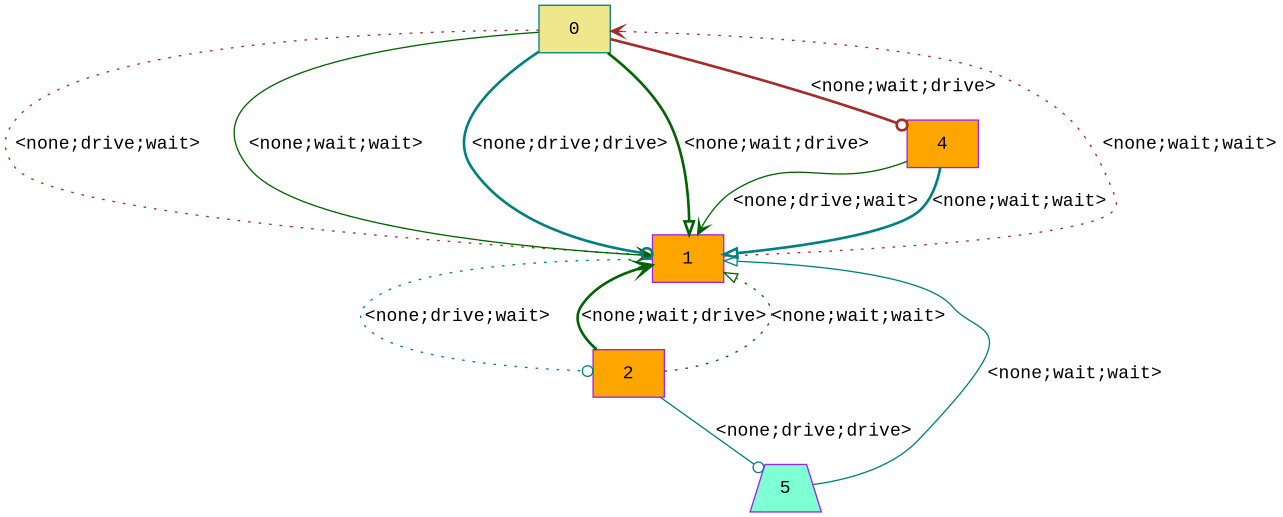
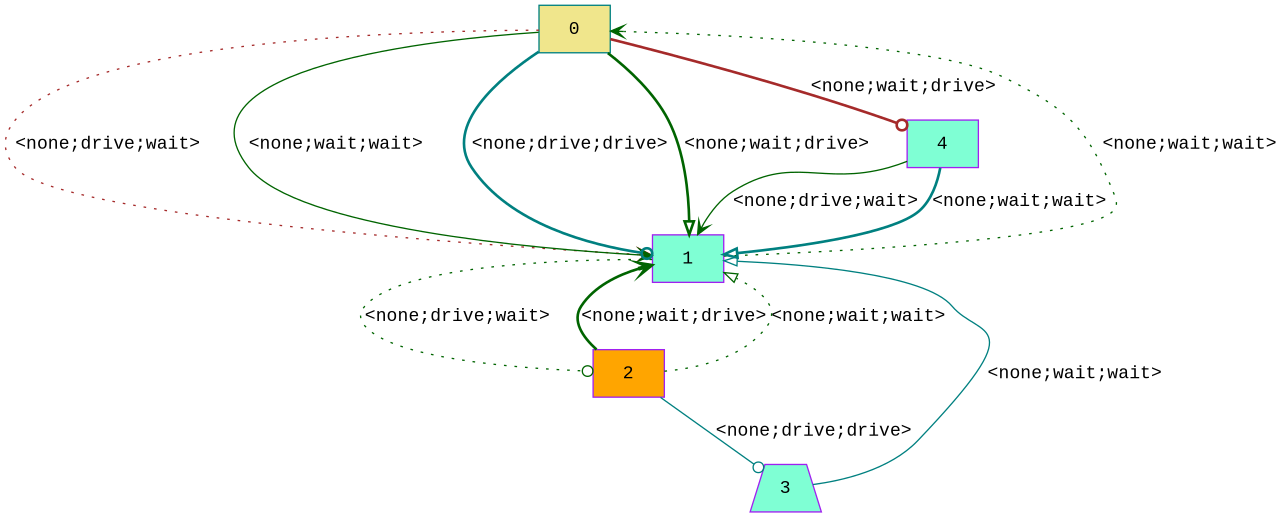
edge "1" -> "0": color brown -> darkgreen
node "4": fillcolor orange -> aquamarine
node "1": fillcolor orange -> aquamarine
edge "1" -> "2": color teal -> darkgreen
node "5": label "5" -> "3"
